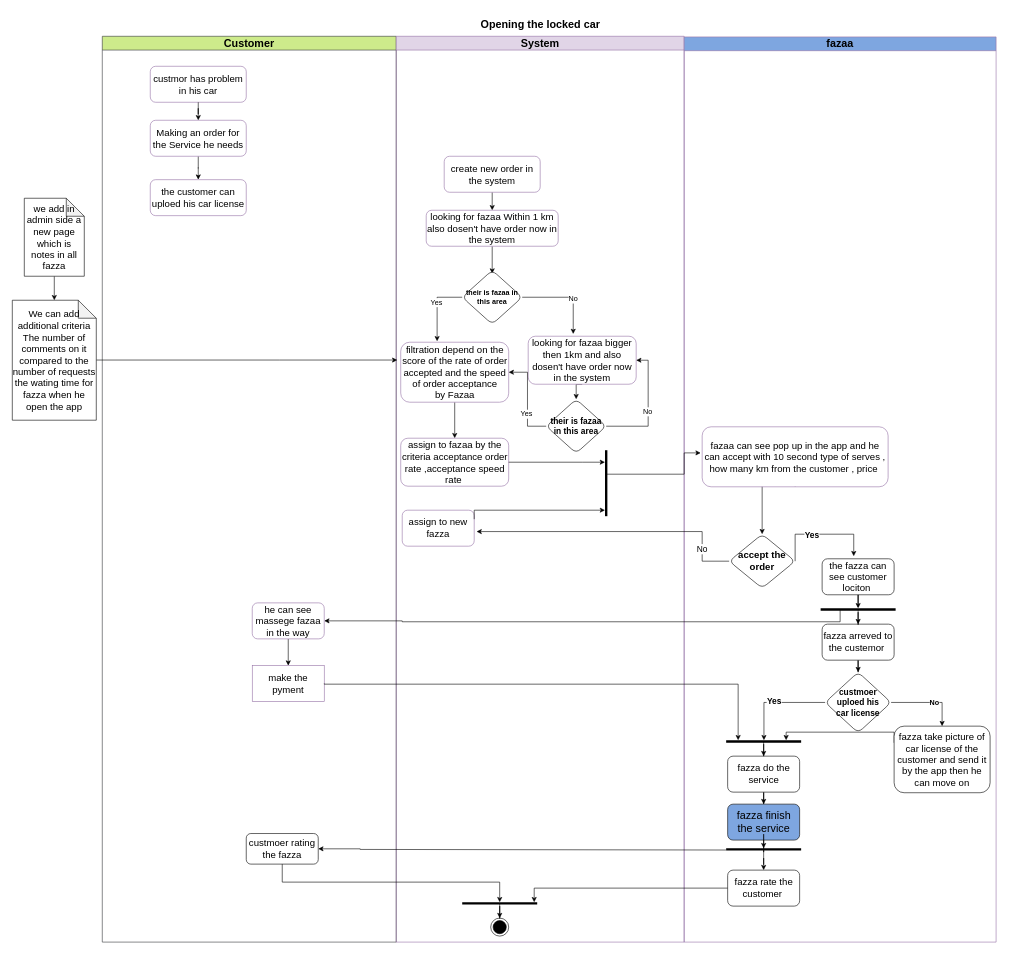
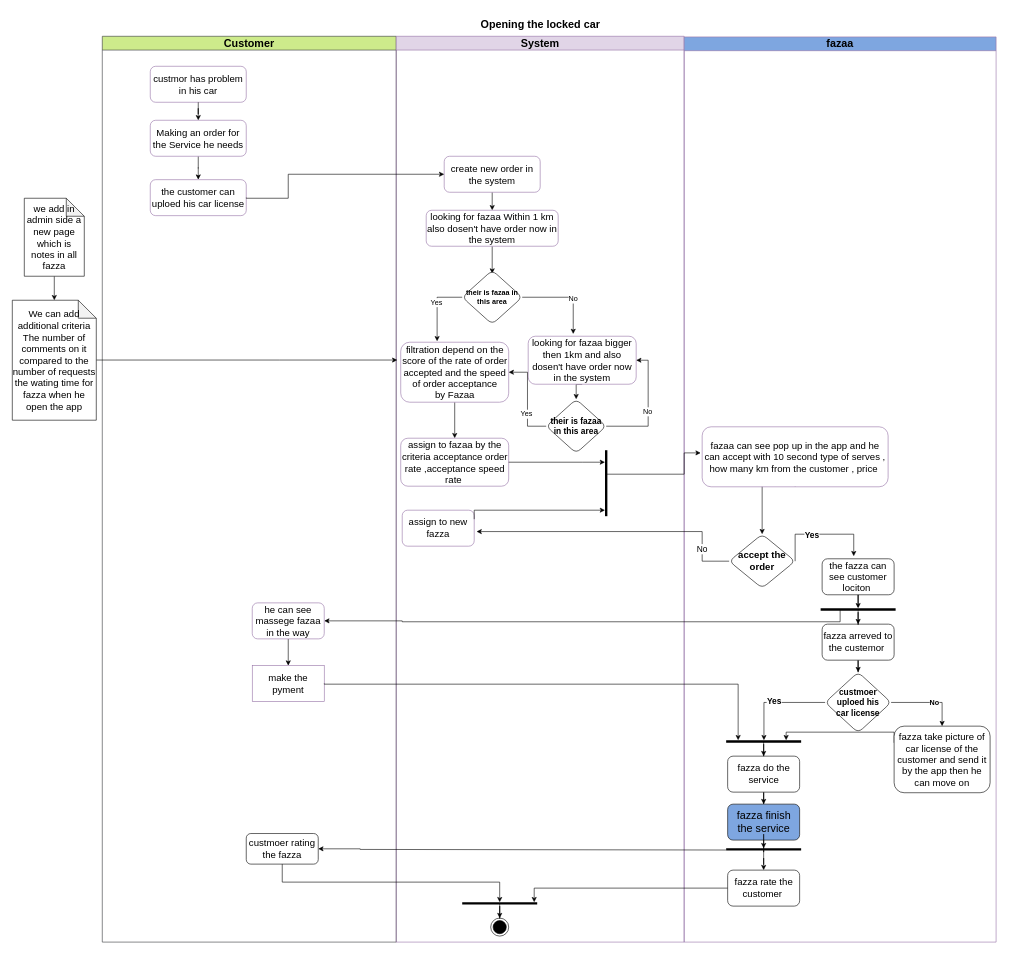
edge "the customer can uploed his car license" -> "create new order in the system": added
